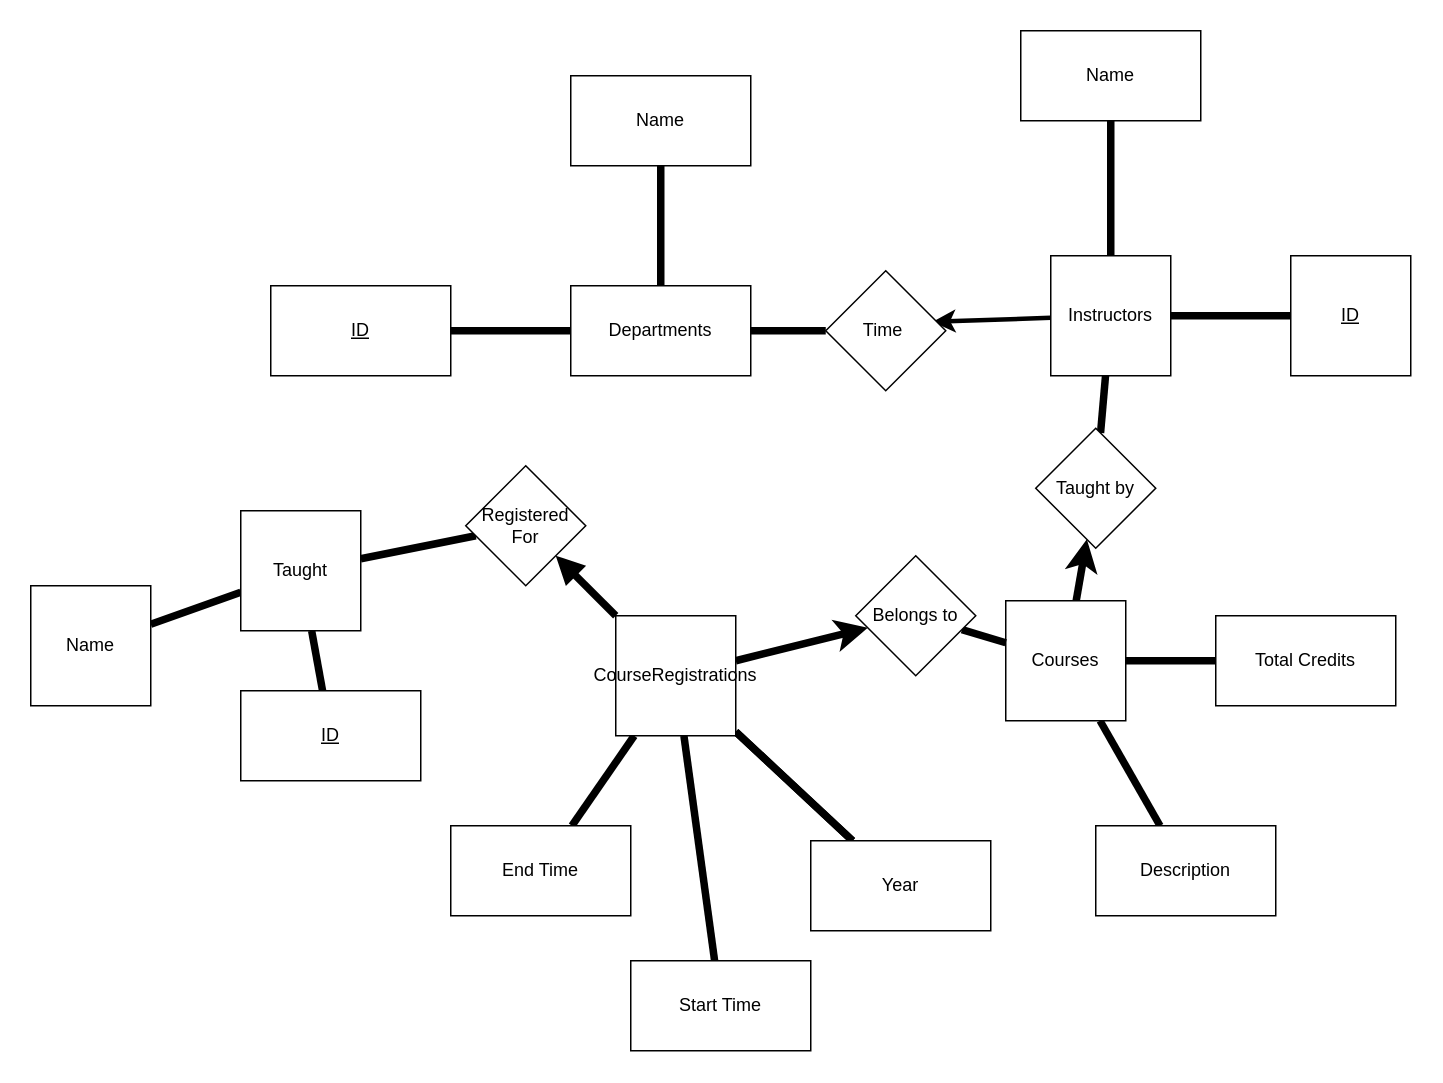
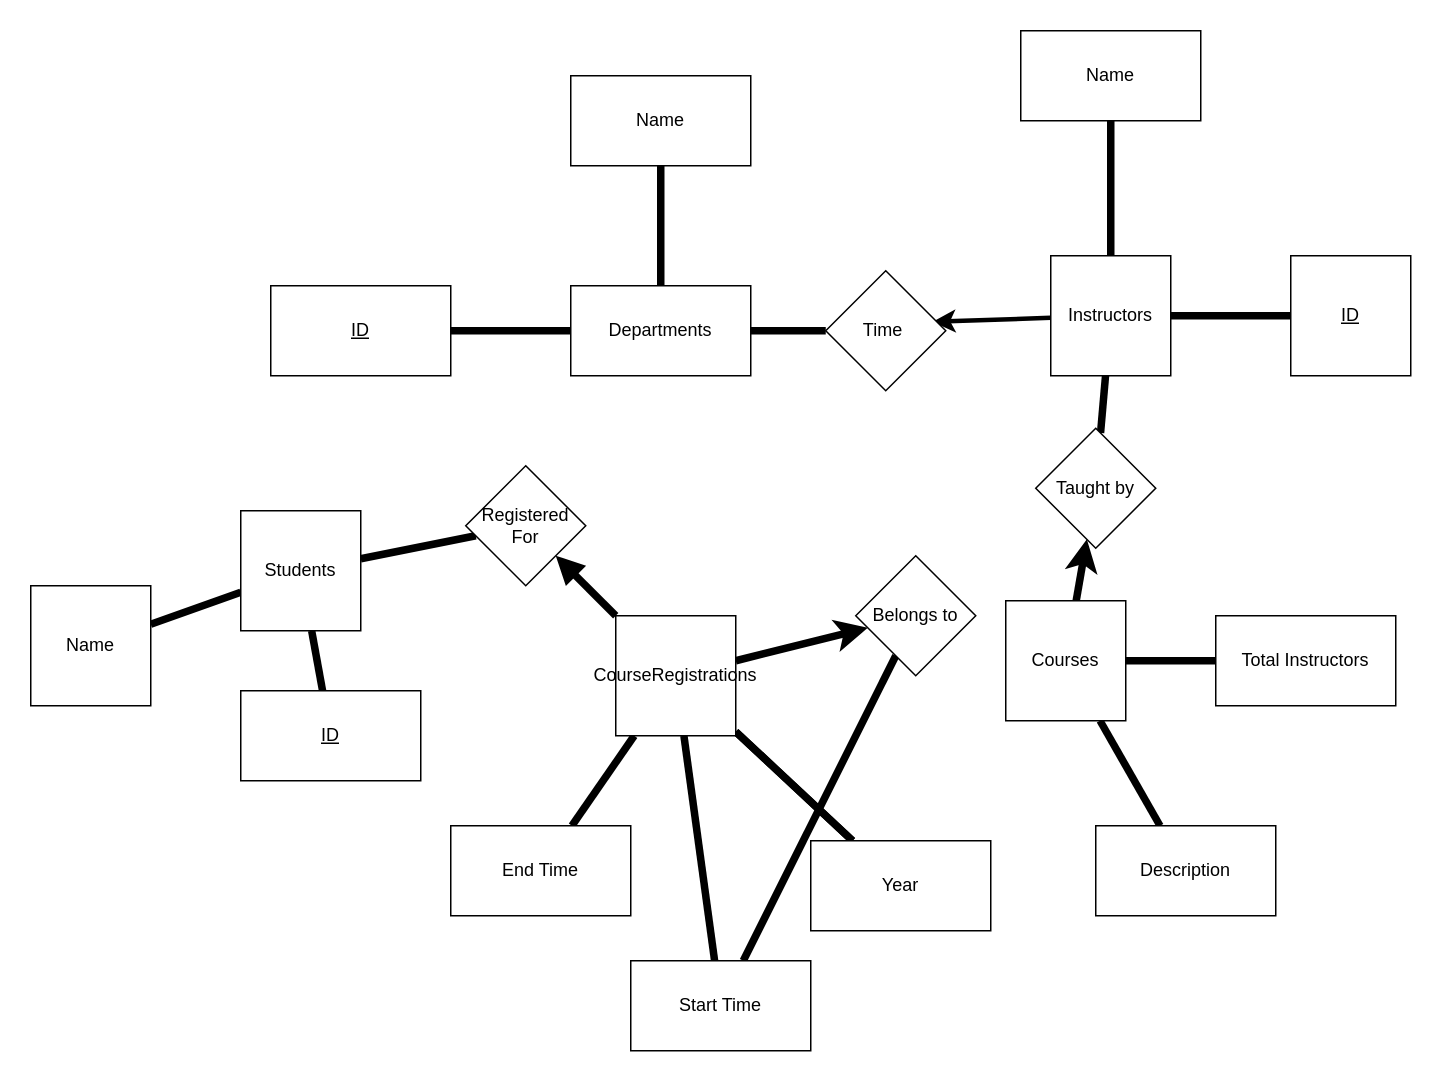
node "Taught": label "Taught" -> "Students"
edge "Belongs to" -- "Courses": now "Belongs to" -- "Start Time"
node "Total Credits": label "Total Credits" -> "Total Instructors"
